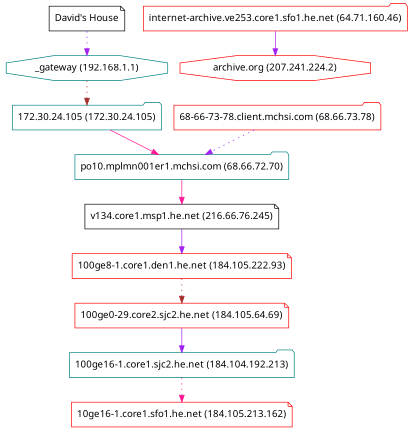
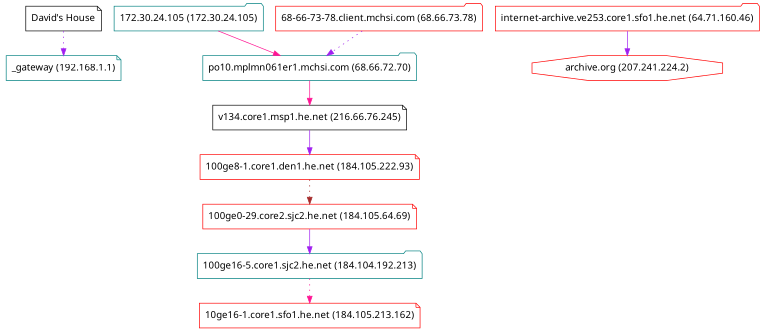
node "_gateway (192.168.1.1)": shape octagon -> note
edge "_gateway (192.168.1.1)" -> "172.30.24.105 (172.30.24.105)": removed
node "po10.mplmn001er1.mchsi.com (68.66.72.70)": label "po10.mplmn001er1.mchsi.com (68.66.72.70)" -> "po10.mplmn061er1.mchsi.com (68.66.72.70)"
node "100ge16-1.core1.sjc2.he.net (184.104.192.213)": label "100ge16-1.core1.sjc2.he.net (184.104.192.213)" -> "100ge16-5.core1.sjc2.he.net (184.104.192.213)"
